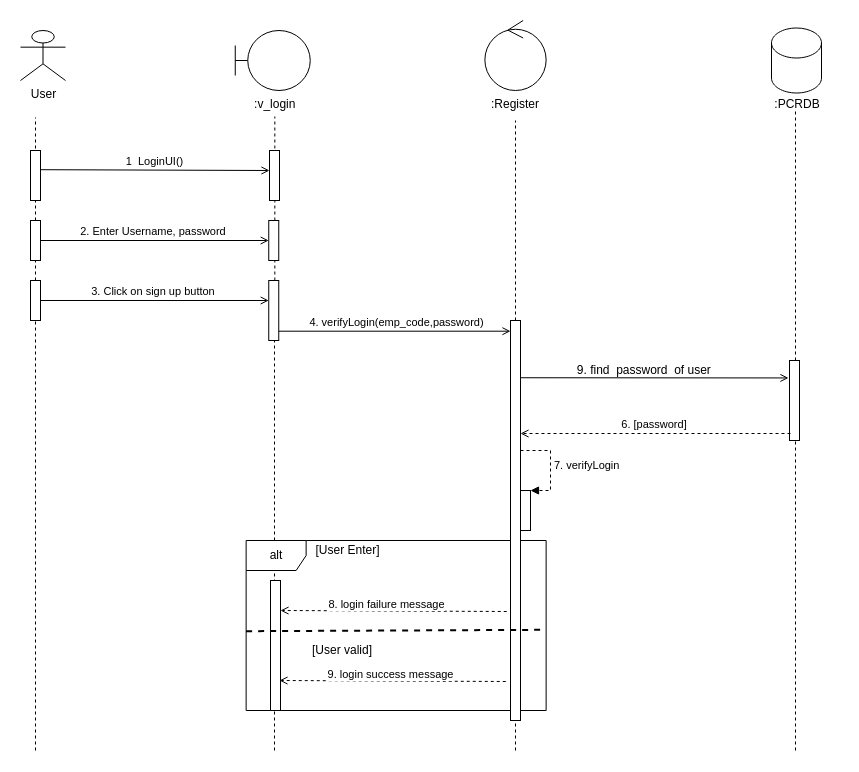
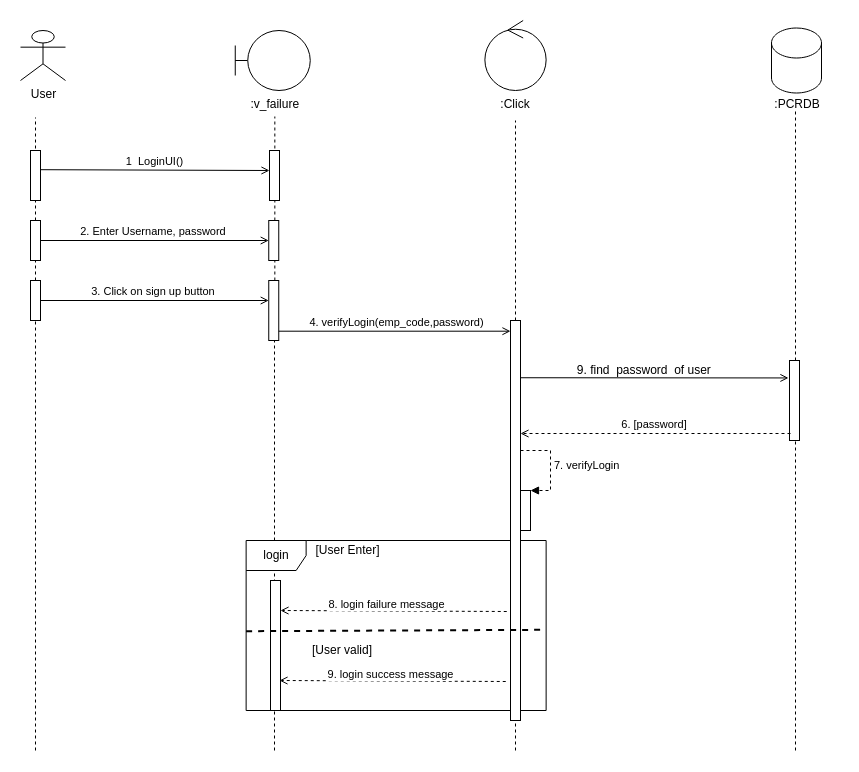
node ":v_login": label ":v_login" -> ":v_failure"
node ":Register": label ":Register" -> ":Click"
node "alt": label "alt" -> "login"
